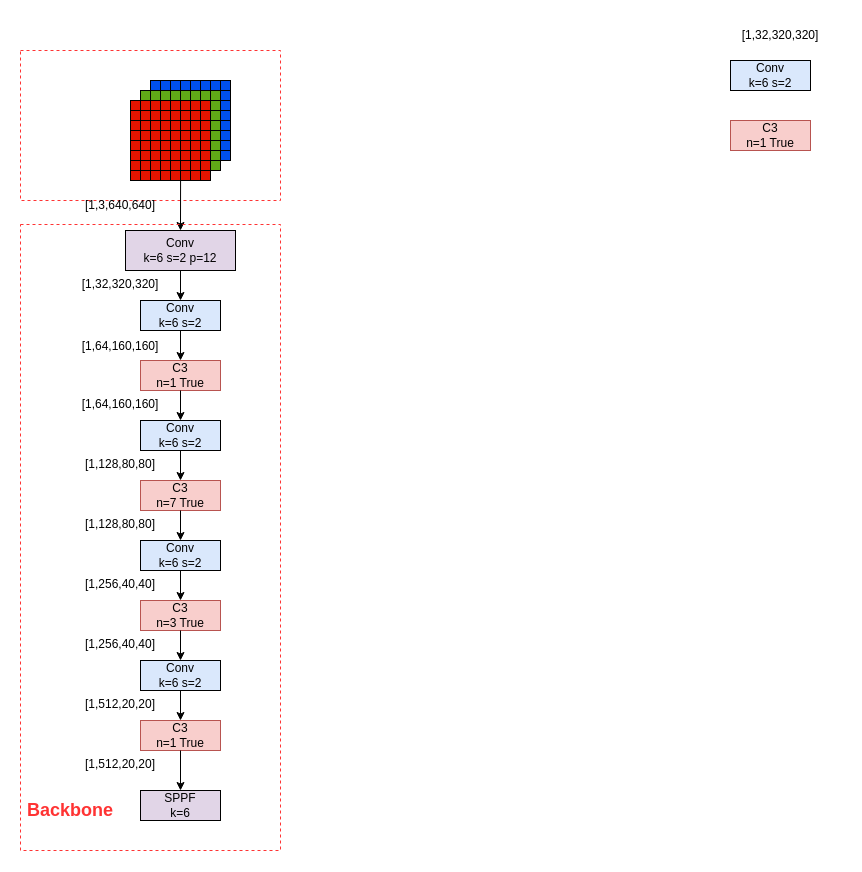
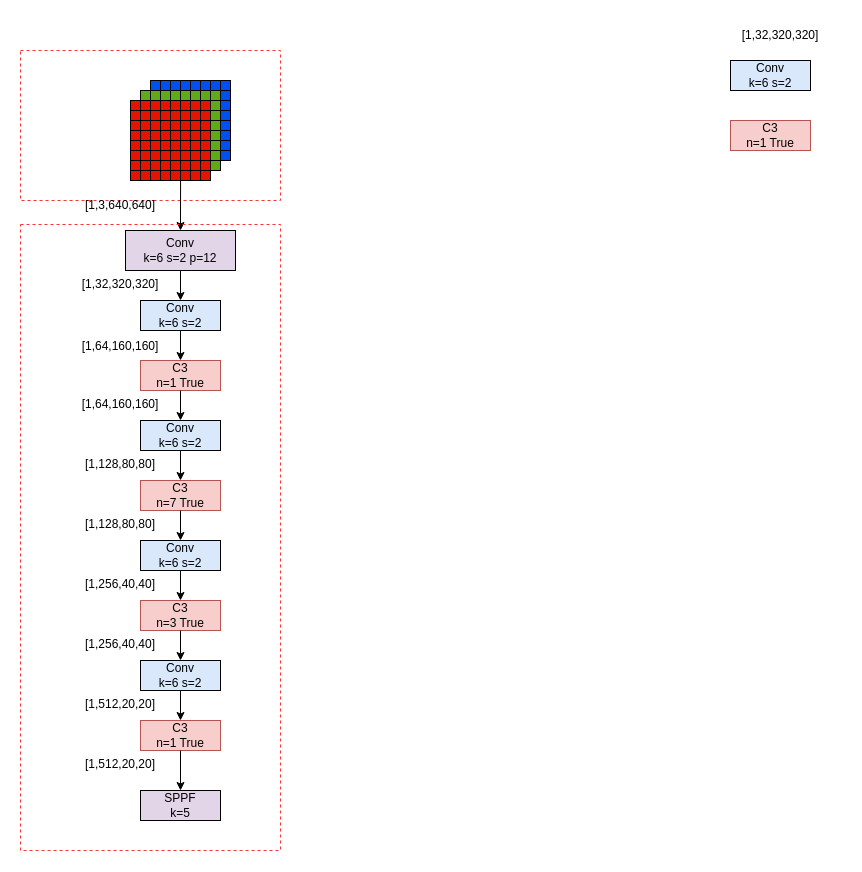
node "SPPF k=6": label "SPPF k=6" -> "SPPF k=5"
node "Backbone": removed
